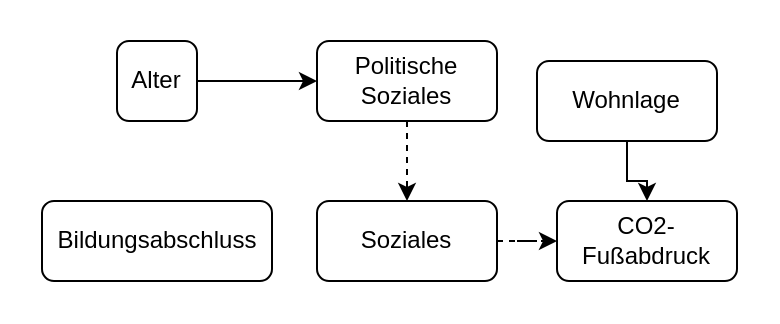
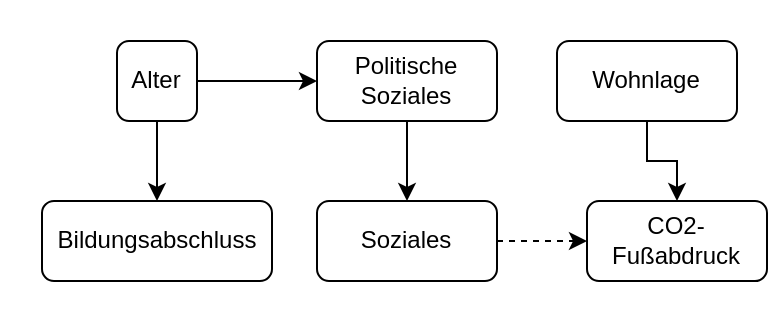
node "Wohnlage": moved (627, 101) -> (647, 81)
edge "Politische Soziales" -> "Soziales": style dashed -> solid
edge "Alter" -> "Bildungsabschluss": added
node "CO2-Fußabdruck": moved (647, 241) -> (677, 241)
